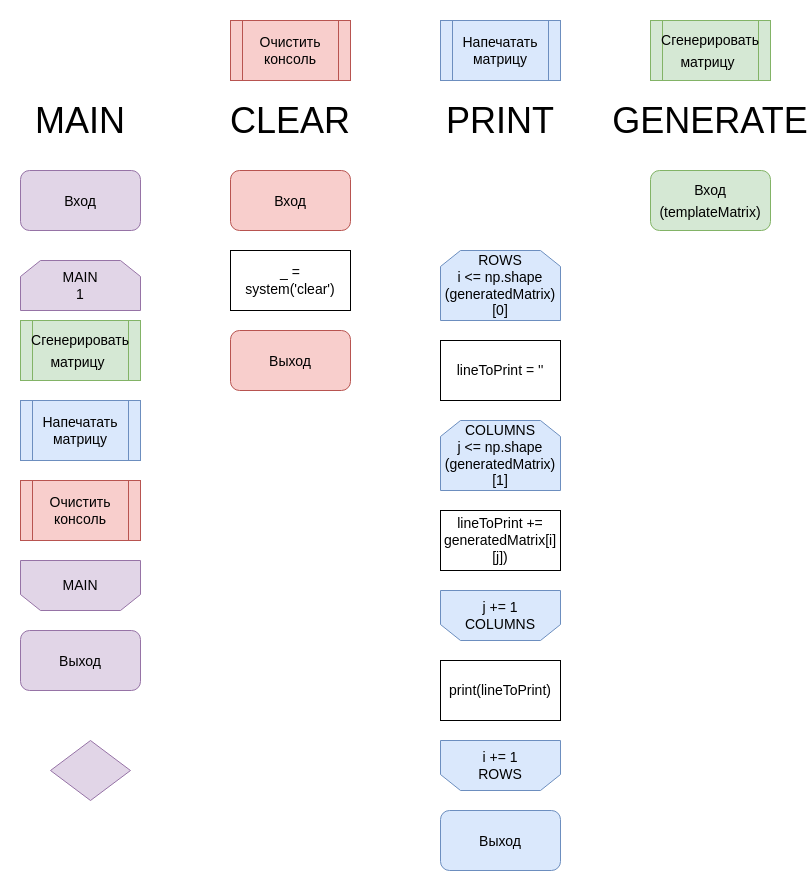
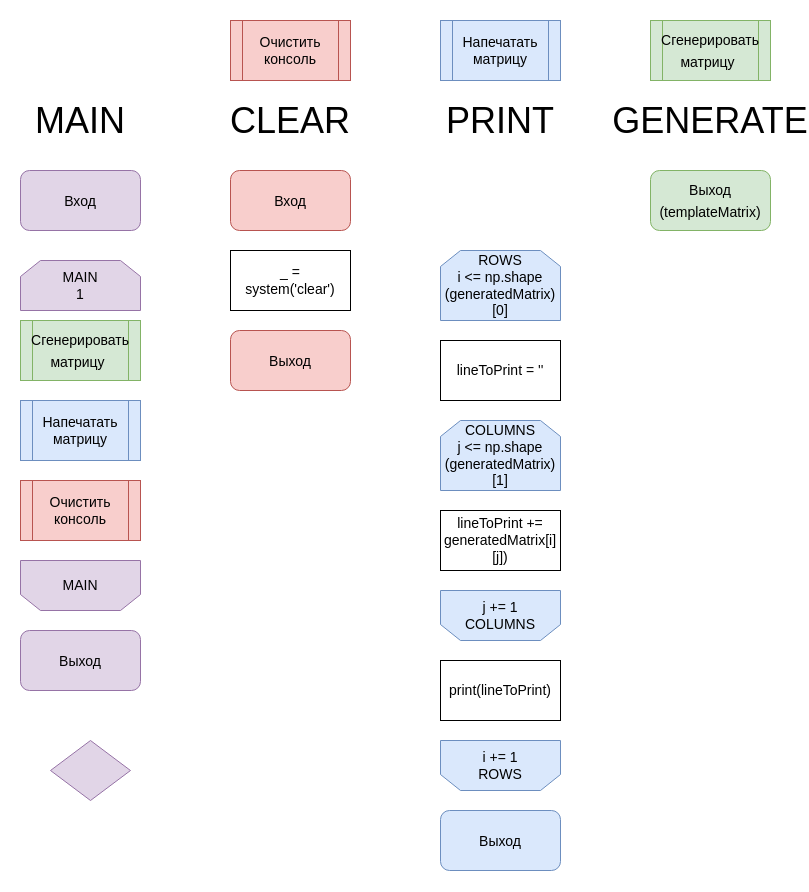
node "Вход (templateMatrix)": label "Вход (templateMatrix)" -> "Выход (templateMatrix)"
